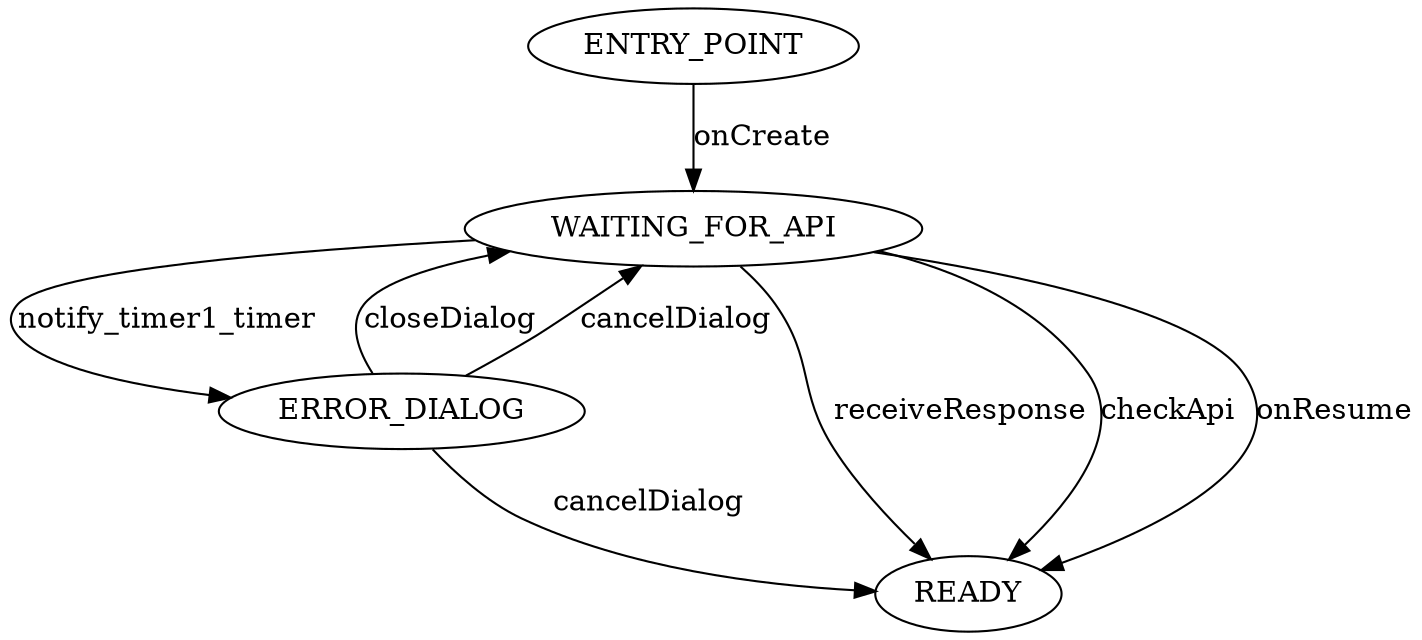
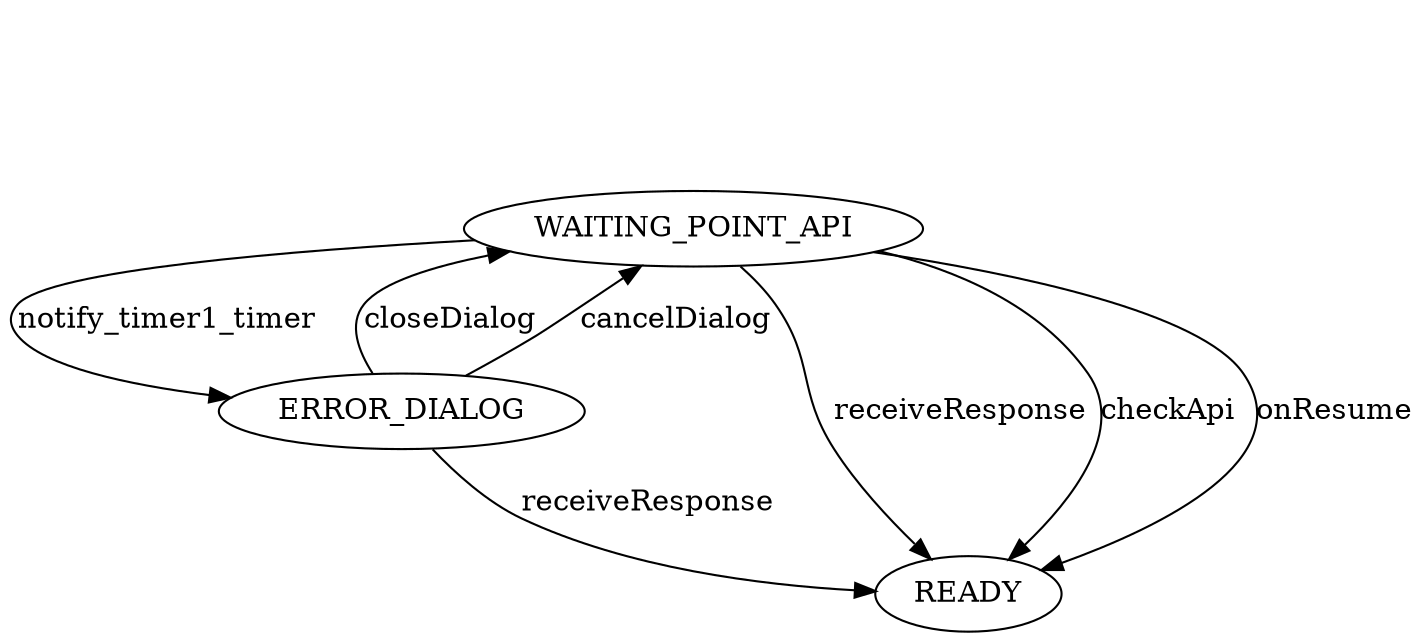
node "ENTRY_POINT": removed
node "WAITING_FOR_API": label "WAITING_FOR_API" -> "WAITING_POINT_API"
edge "ERROR_DIALOG" -> "READY": label "cancelDialog" -> "receiveResponse"
